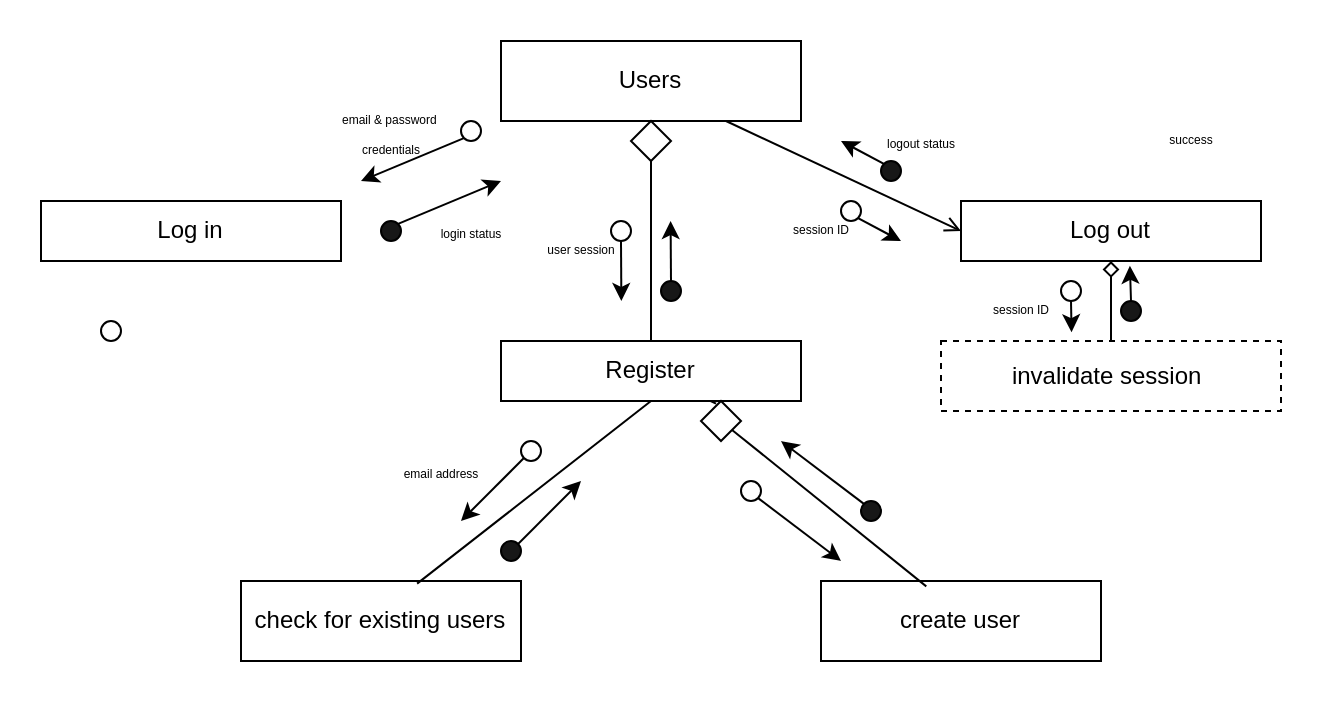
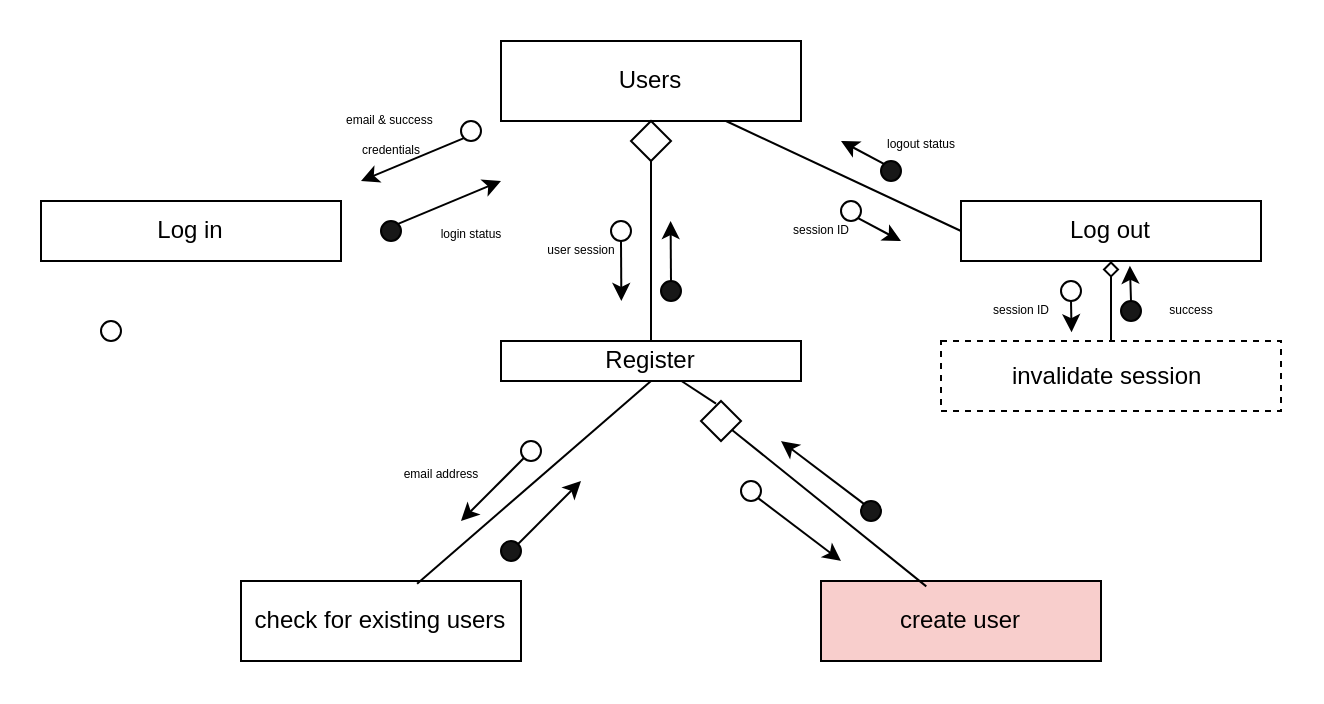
node "email & password credentials": label "email & password credentials" -> "email & success credentials"
node "success": moved (1191, 137) -> (1191, 307)
edge "Users" -> "Log out": arrowhead open -> none
node "Register": size 300x60 -> 300x40
node "create user": fillcolor #ffffff -> #f8cecc
